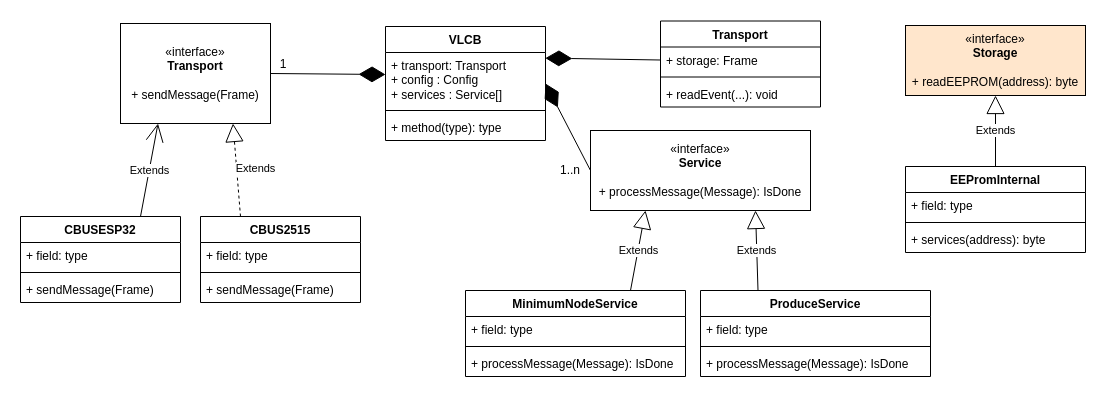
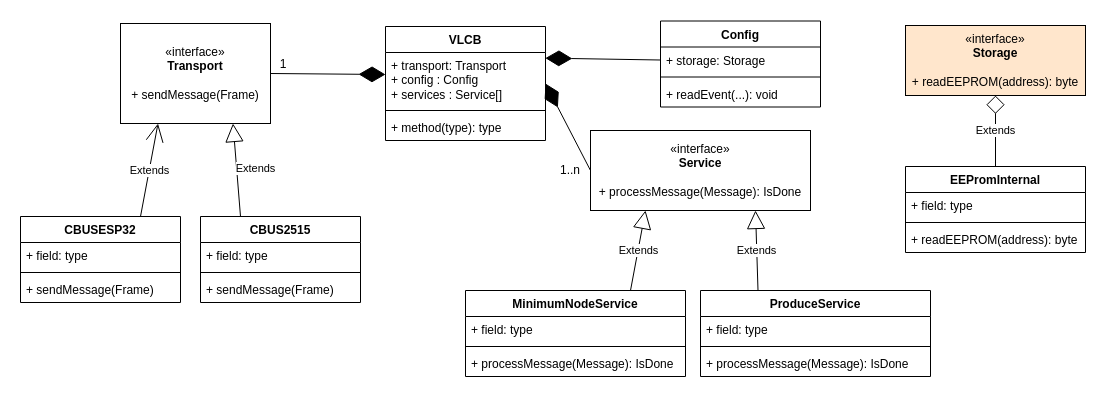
node "Transport": label "Transport" -> "Config"
node "+ storage: Frame": label "+ storage: Frame" -> "+ storage: Storage"
edge "EEPromInternal" -> "«interface» Storage + readEEPROM(address): byte": arrowhead block -> diamond
edge "CBUS2515" -> "«interface» Transport + sendMessage(Frame)": style dashed -> solid
node "+ services(address): byte": label "+ services(address): byte" -> "+ readEEPROM(address): byte"
